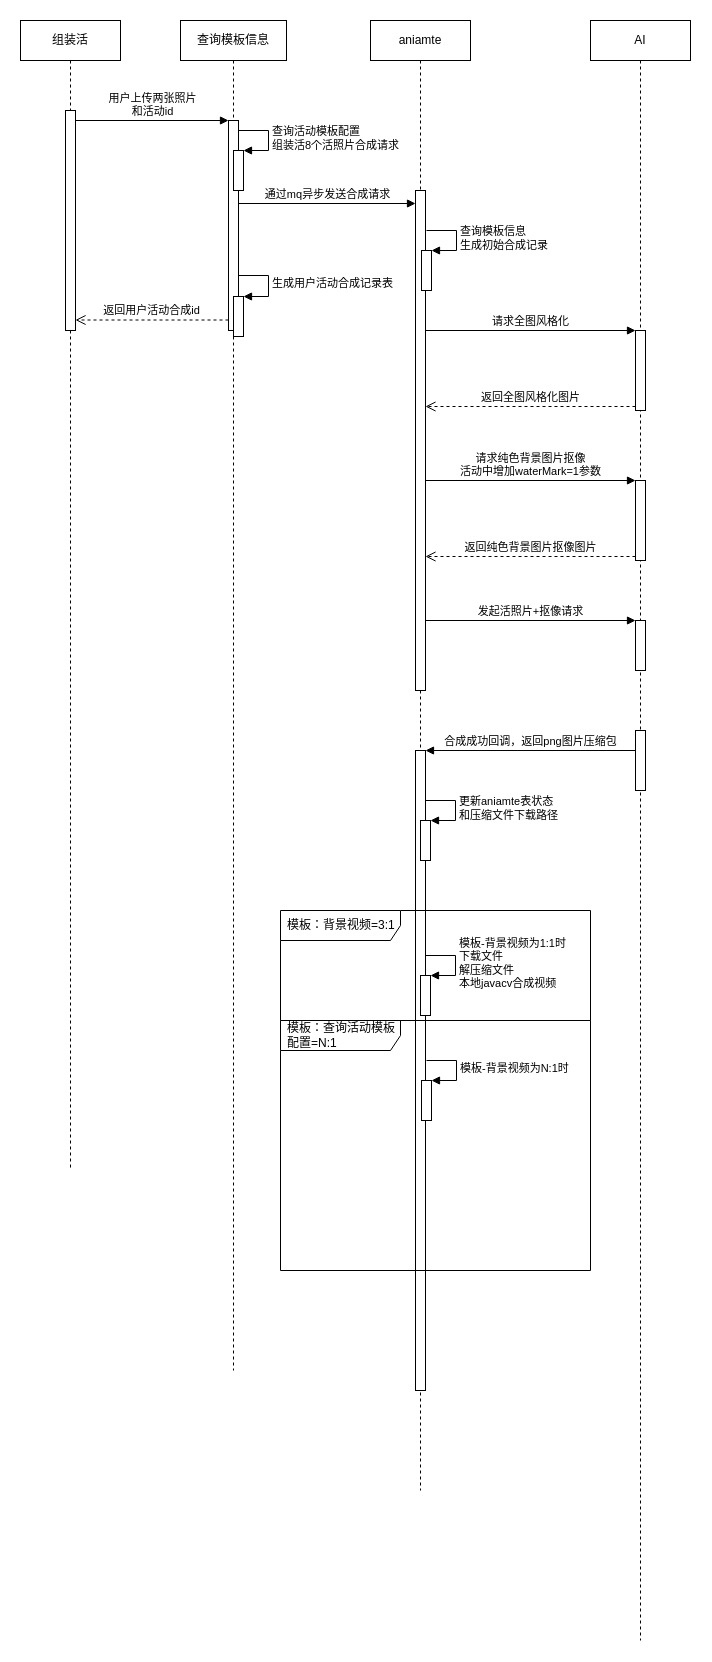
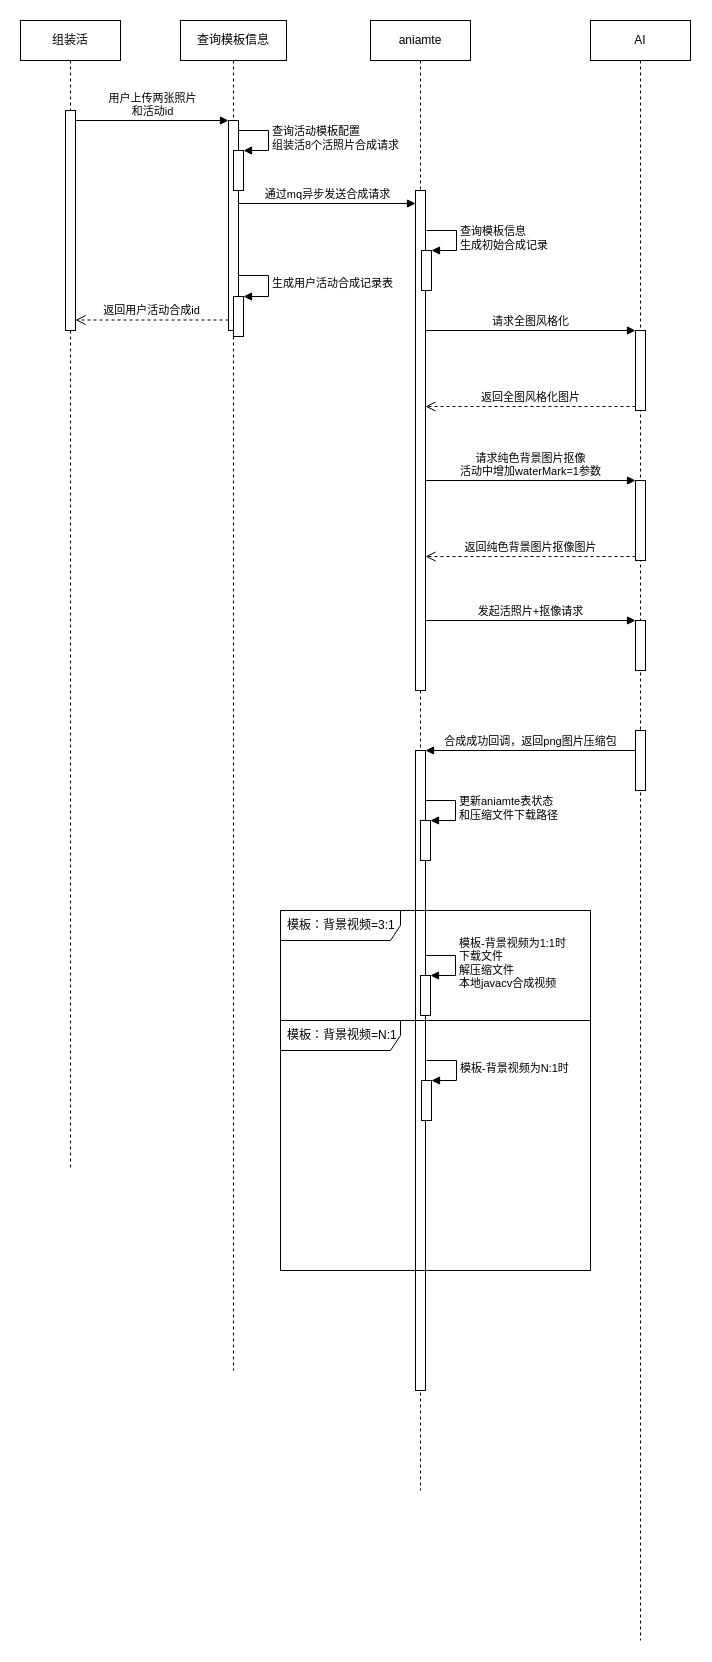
node "模板：查询活动模板配置=N:1": label "模板：查询活动模板配置=N:1" -> "模板：背景视频=N:1"
